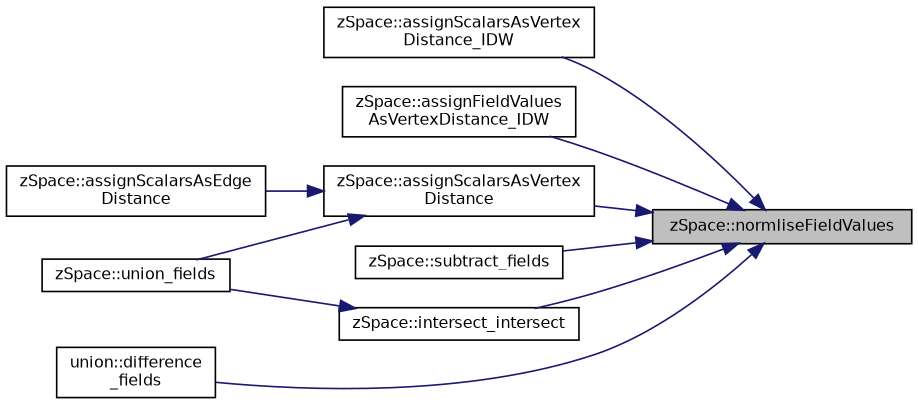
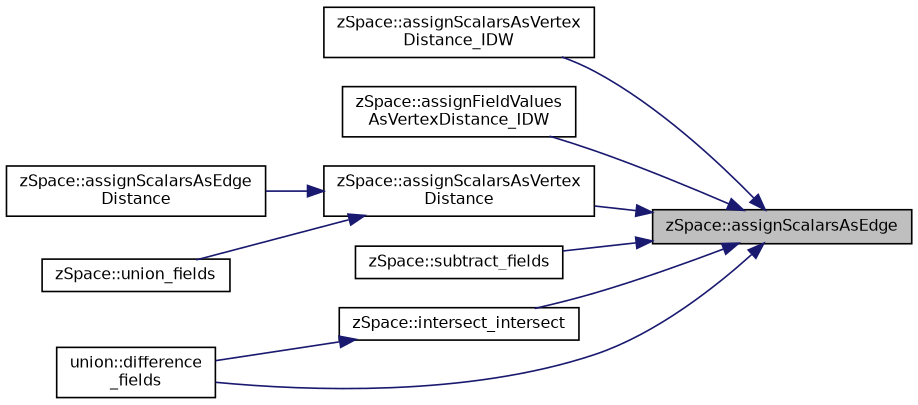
node "zSpace::normliseFieldValues": label "zSpace::normliseFieldValues" -> "zSpace::assignScalarsAsEdge"
edge "zSpace::union_fields" -> "zSpace::intersect_intersect": now "union::difference _fields" -> "zSpace::intersect_intersect"
